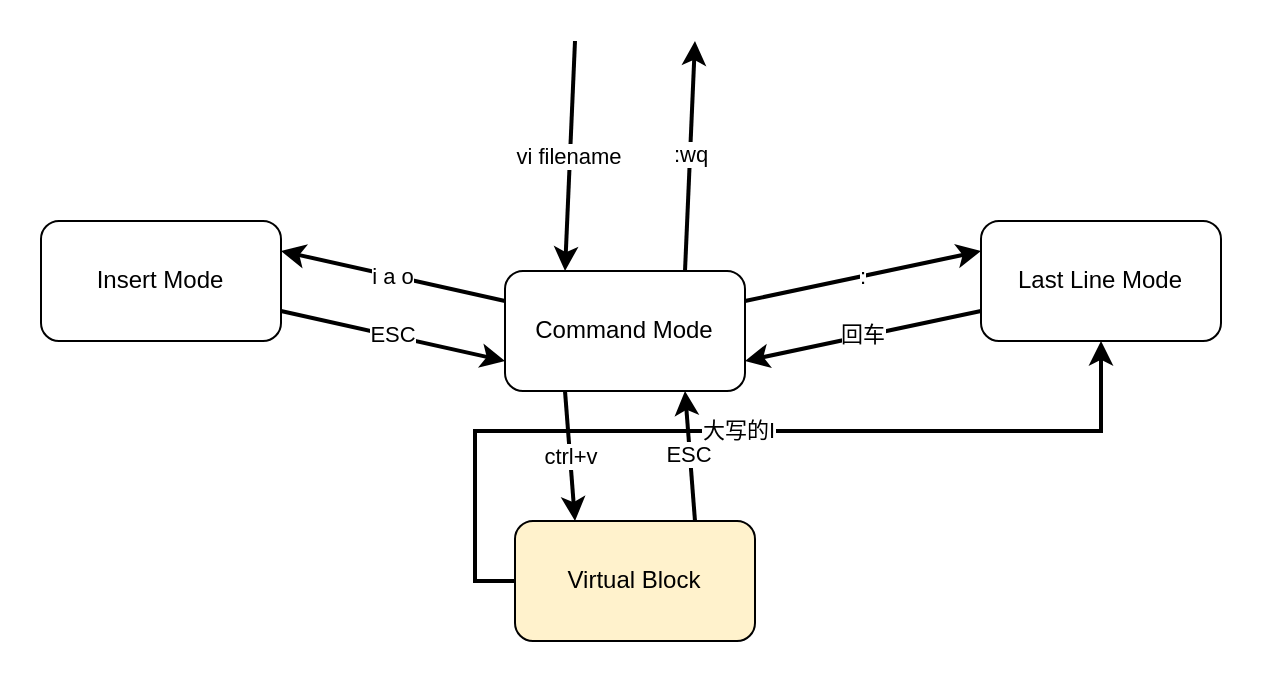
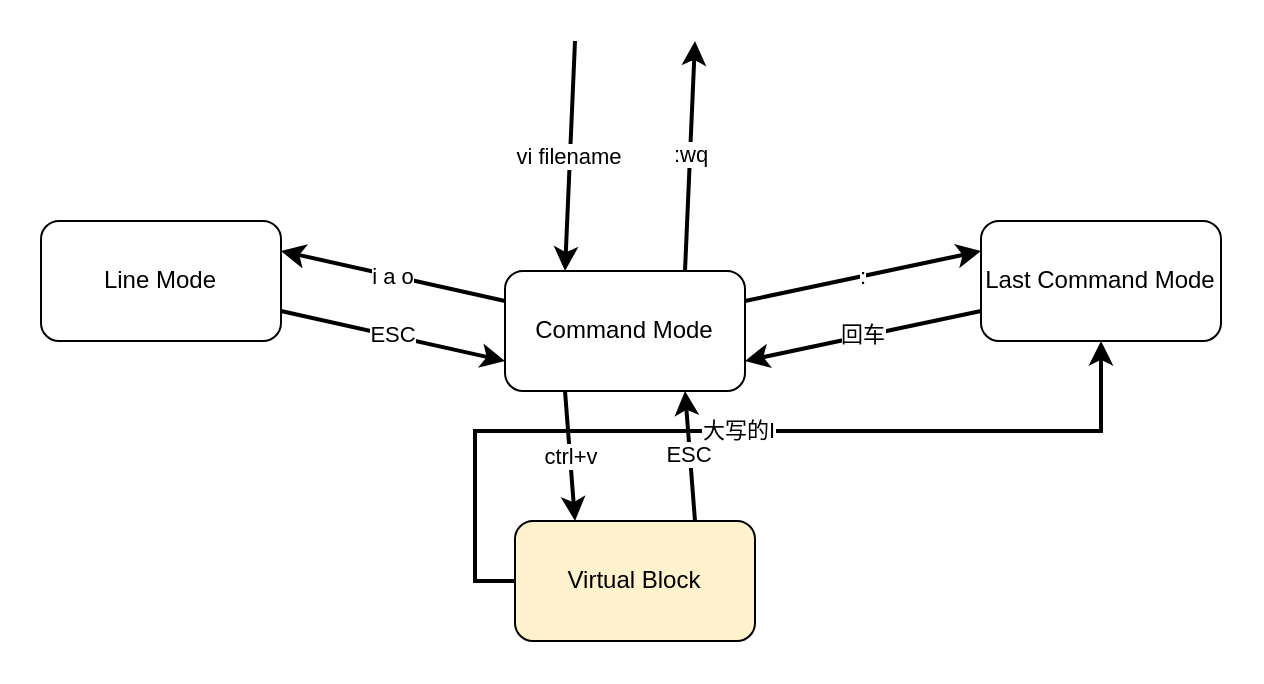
node "Insert Mode": label "Insert Mode" -> "Line Mode"
node "Last Line Mode": label "Last Line Mode" -> "Last Command Mode"
